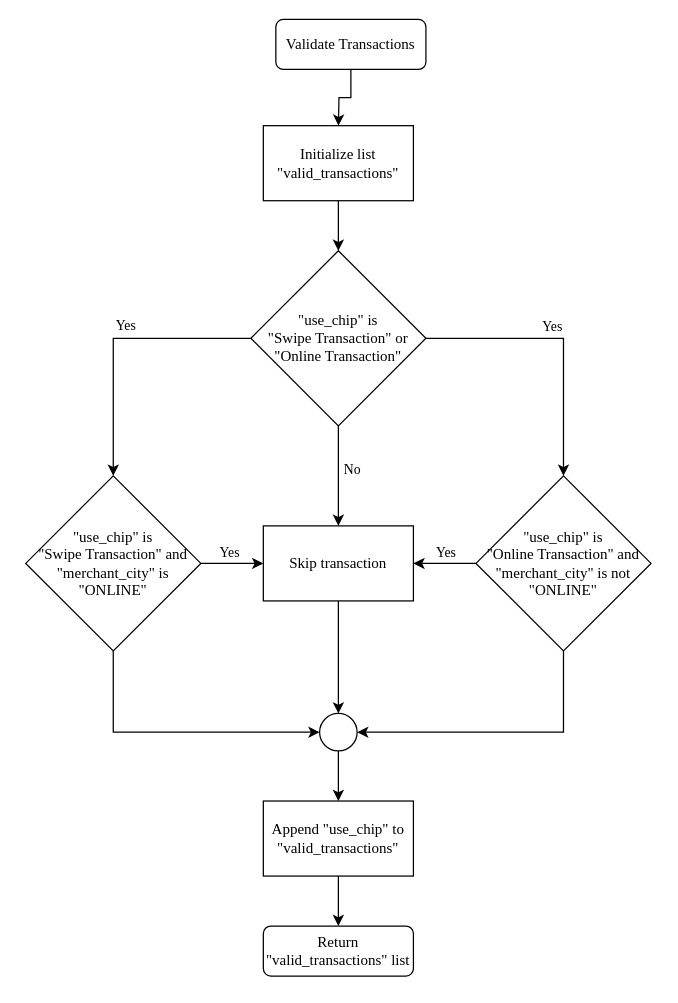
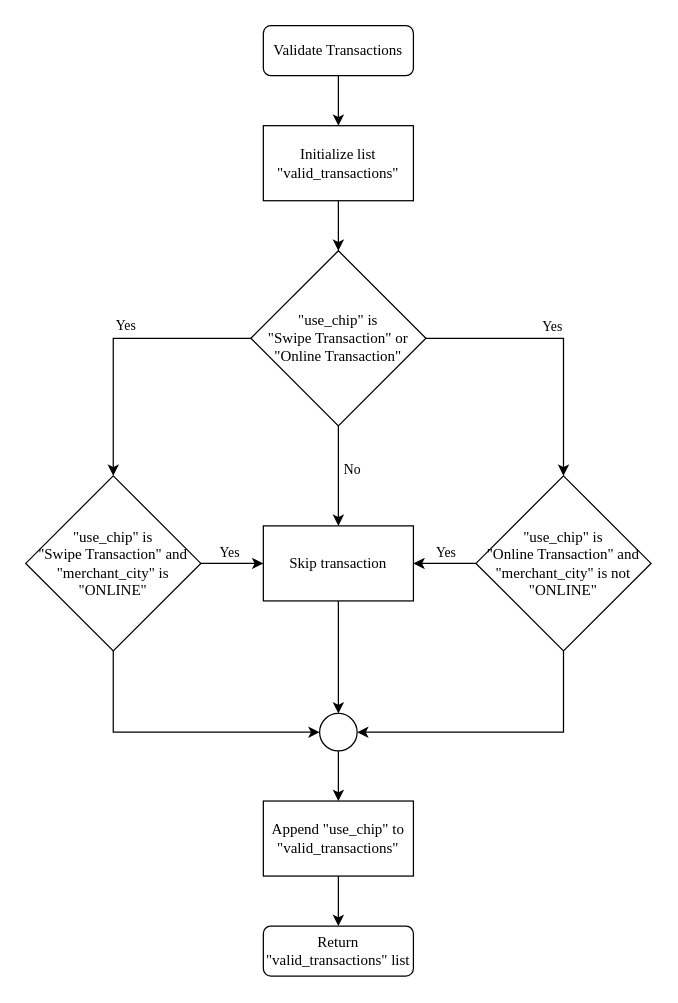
node "Validate Transactions": moved (351, 44) -> (338, 51)
